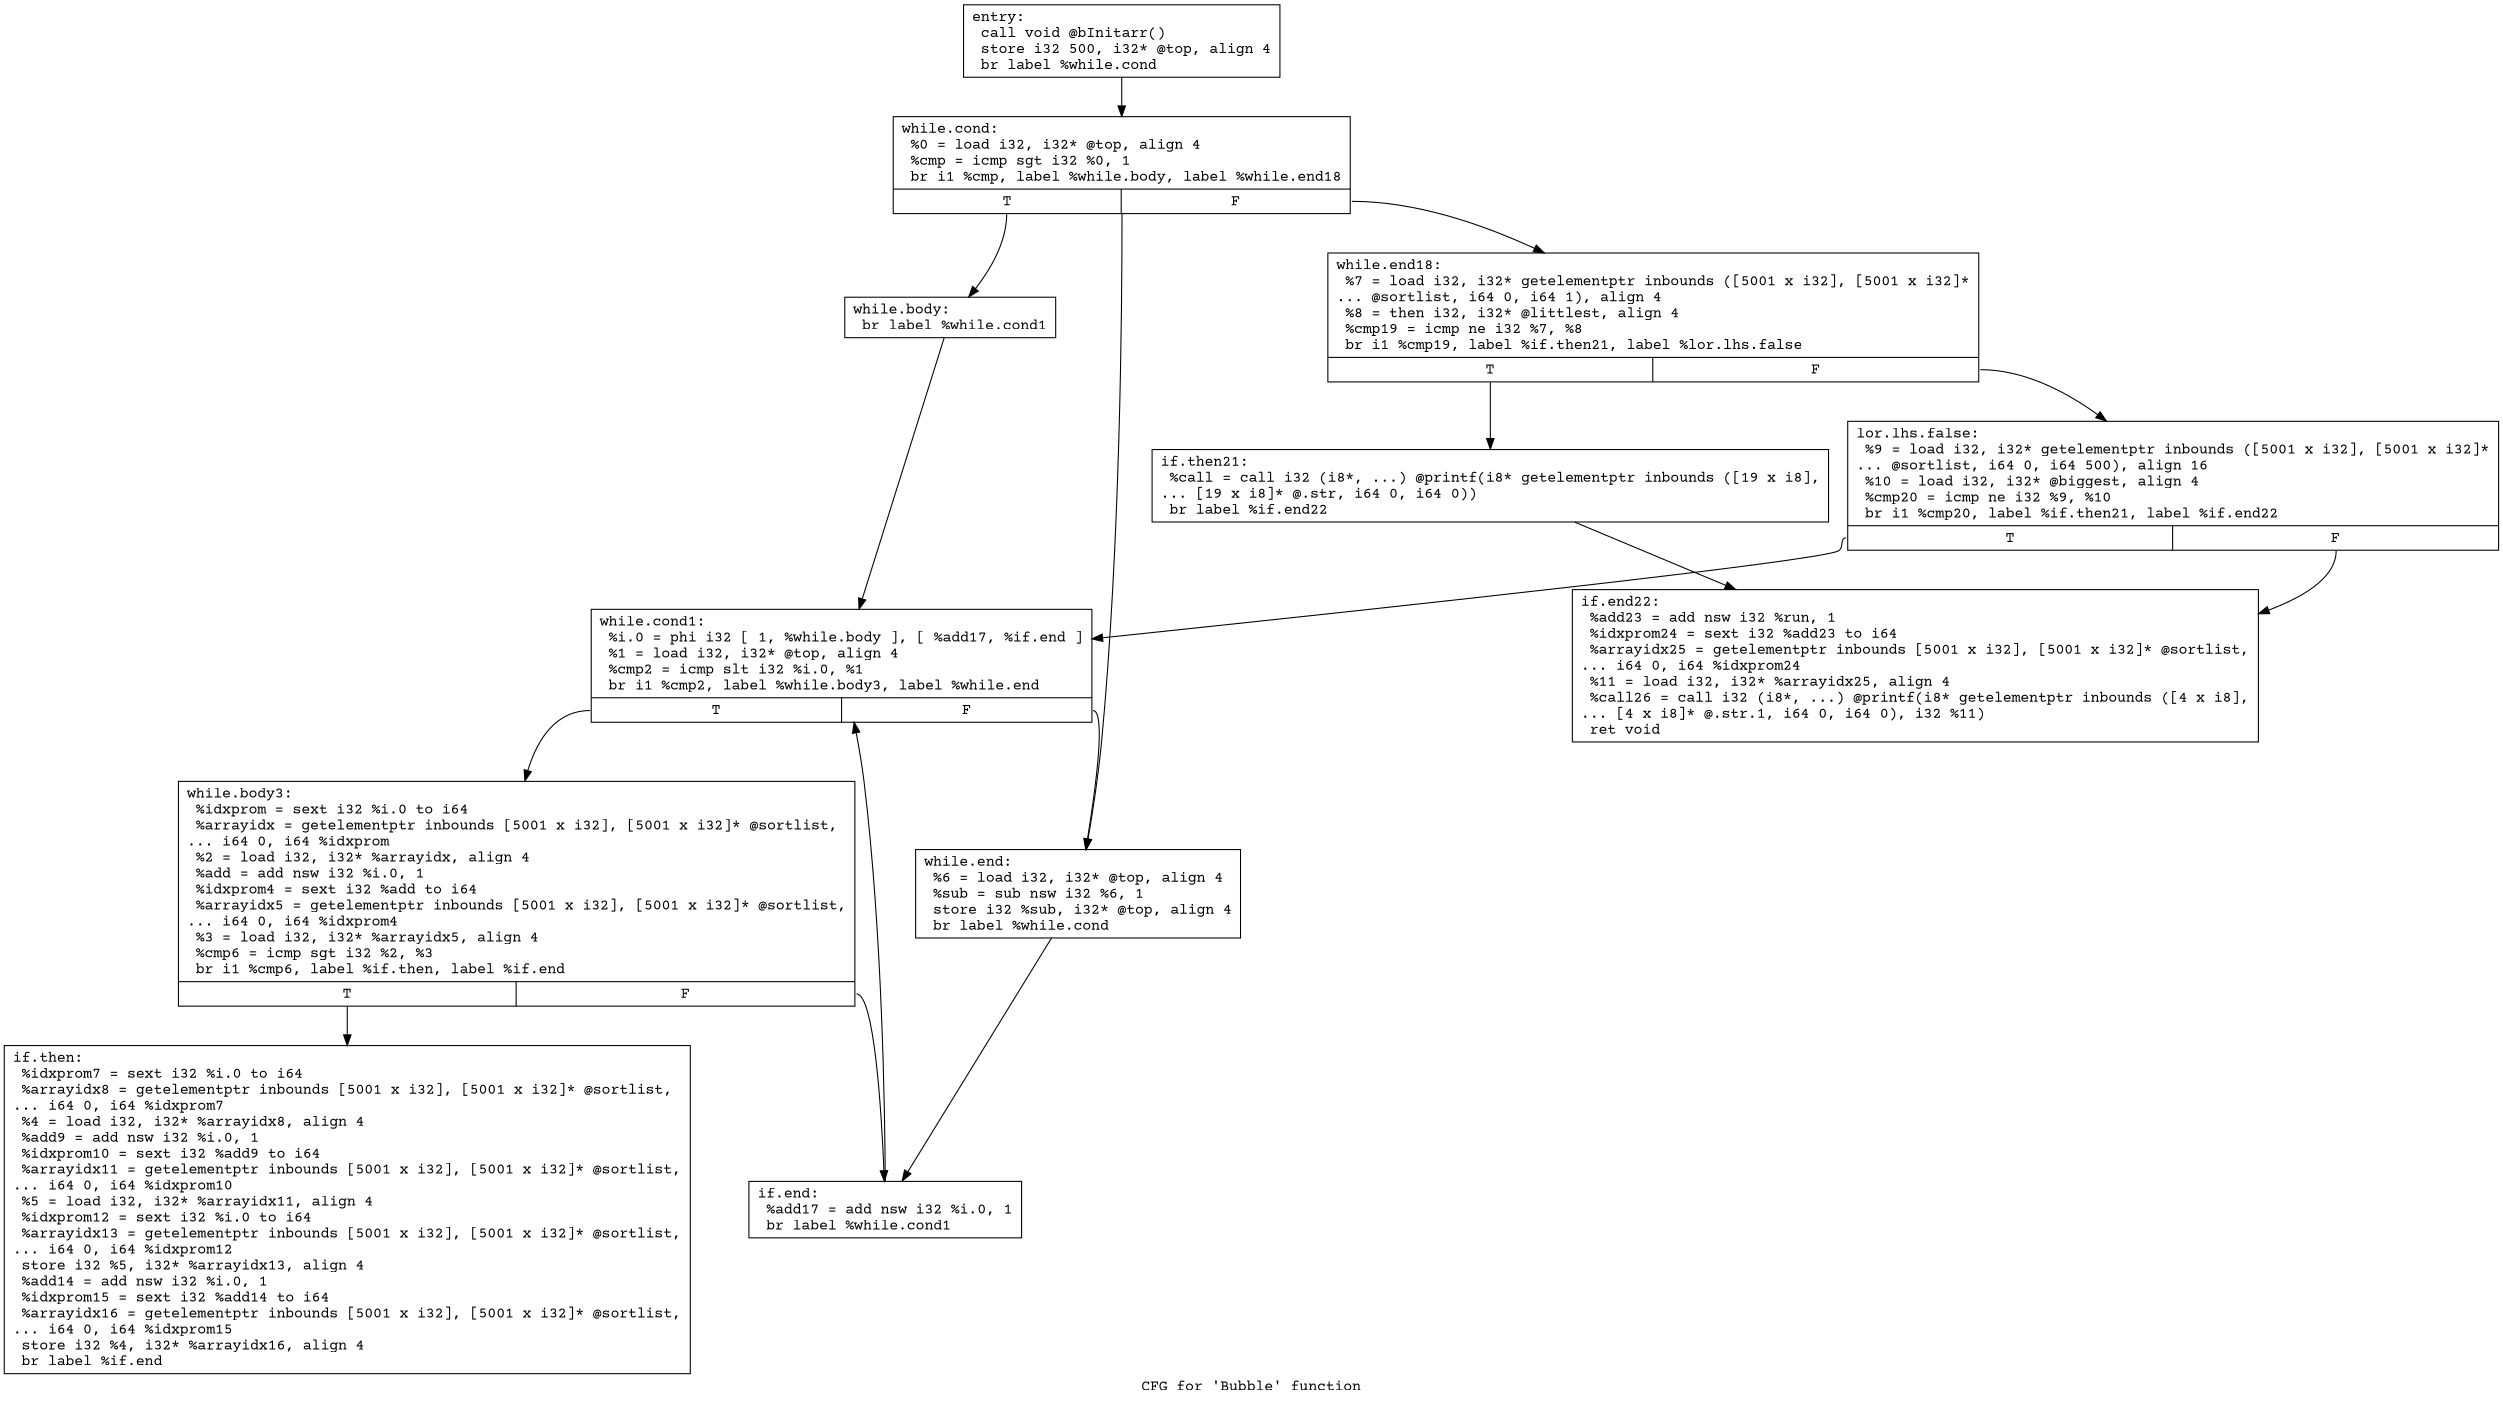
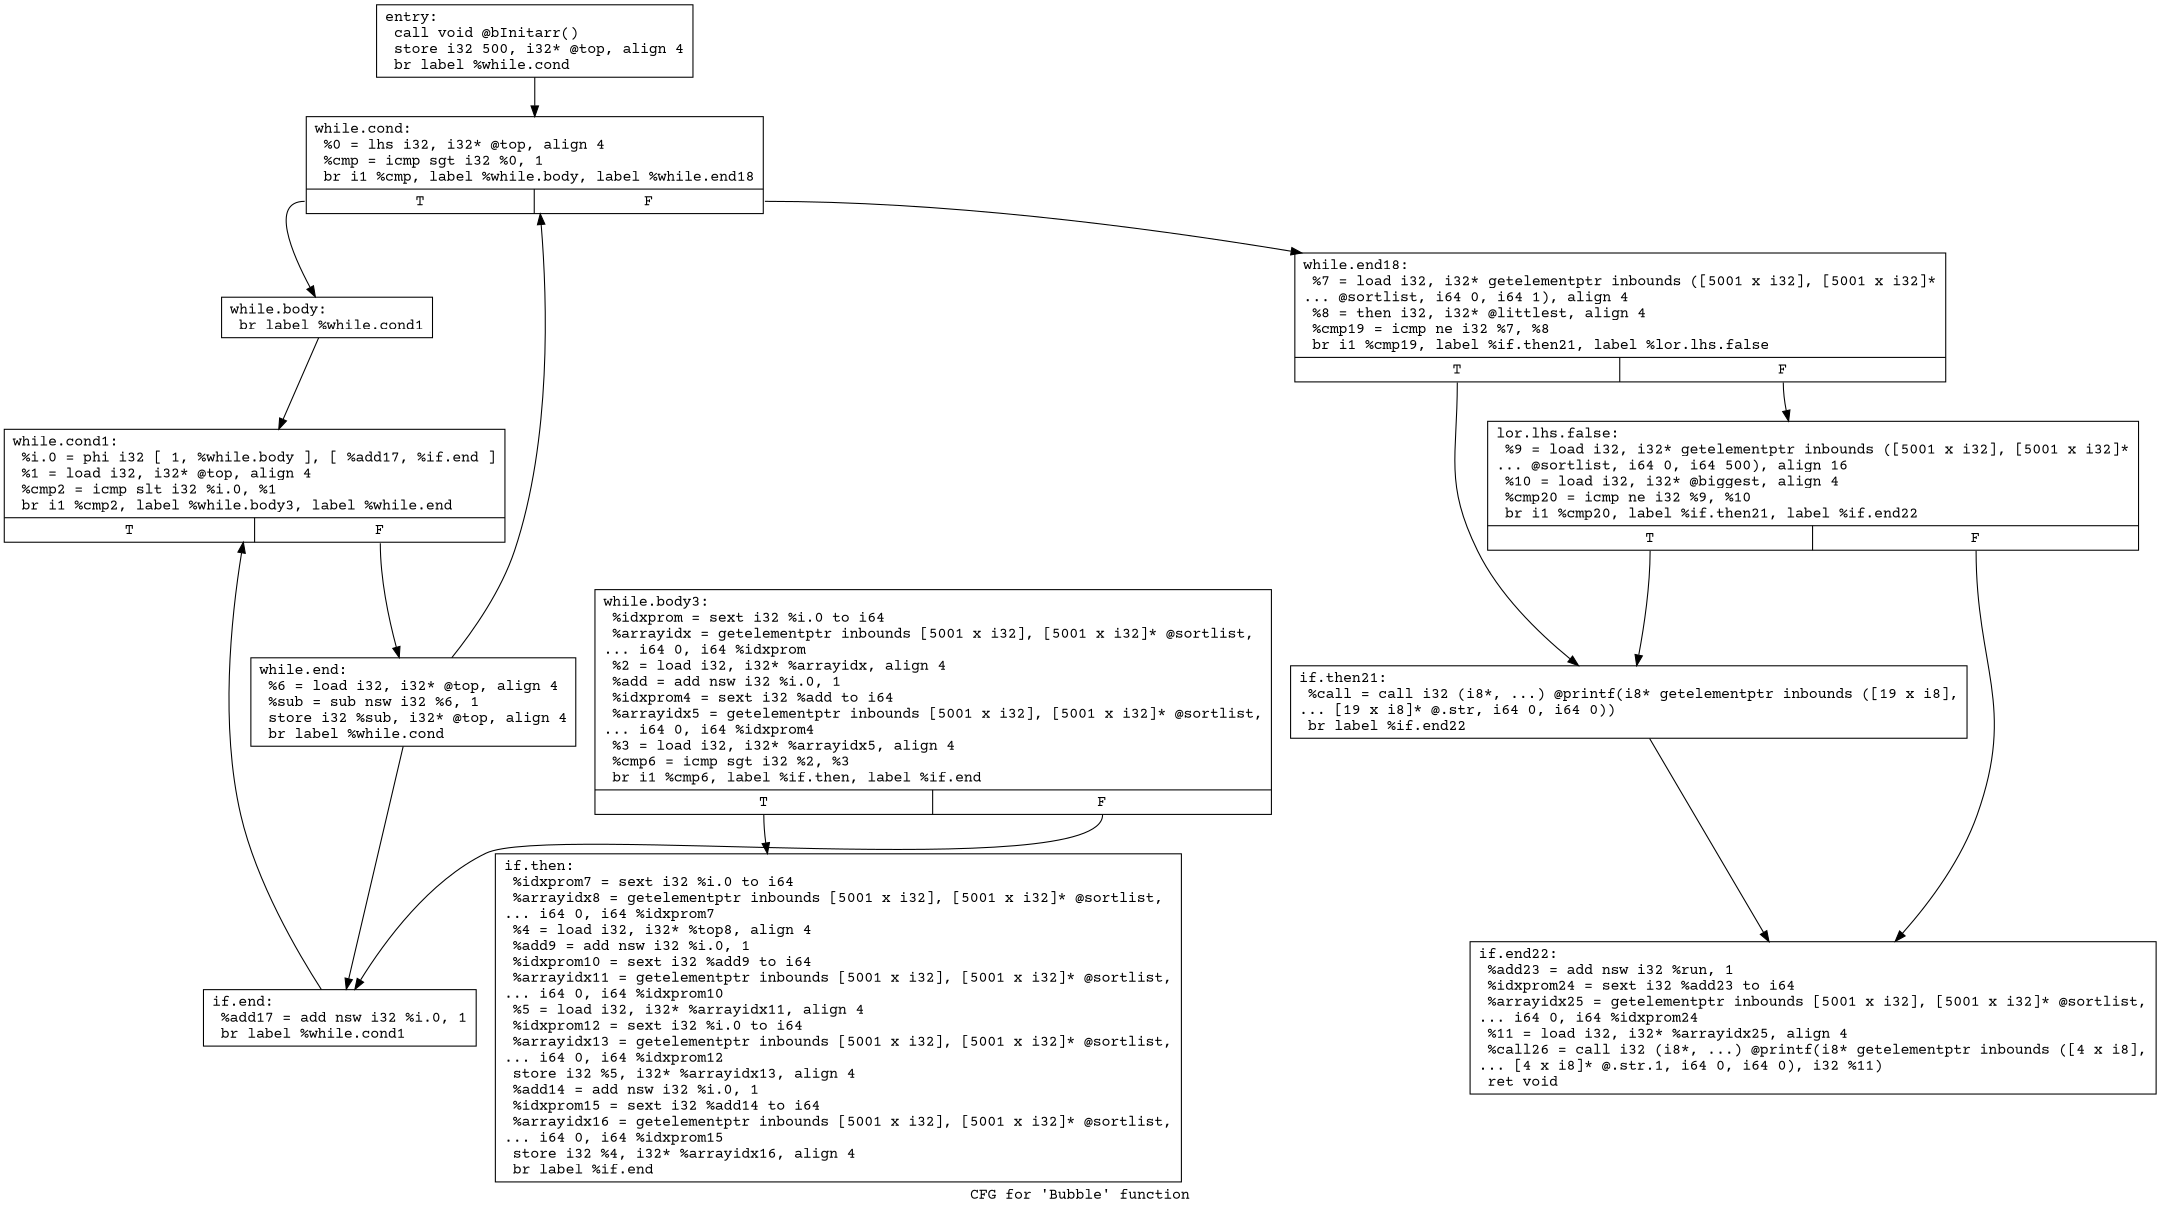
node "while.cond:": text "%0 = load i32, i32* @top, align 4" -> "%0 = lhs i32, i32* @top, align 4"
edge "while.cond:" -> "while.end:": reversed
edge "lor.lhs.false:" -> "while.cond1:": now "lor.lhs.false:" -> "if.then21:"
edge "while.cond1:" -> "while.body3:": removed
node "if.then:": text "%4 = load i32, i32* %arrayidx8, align 4" -> "%4 = load i32, i32* %top8, align 4"
